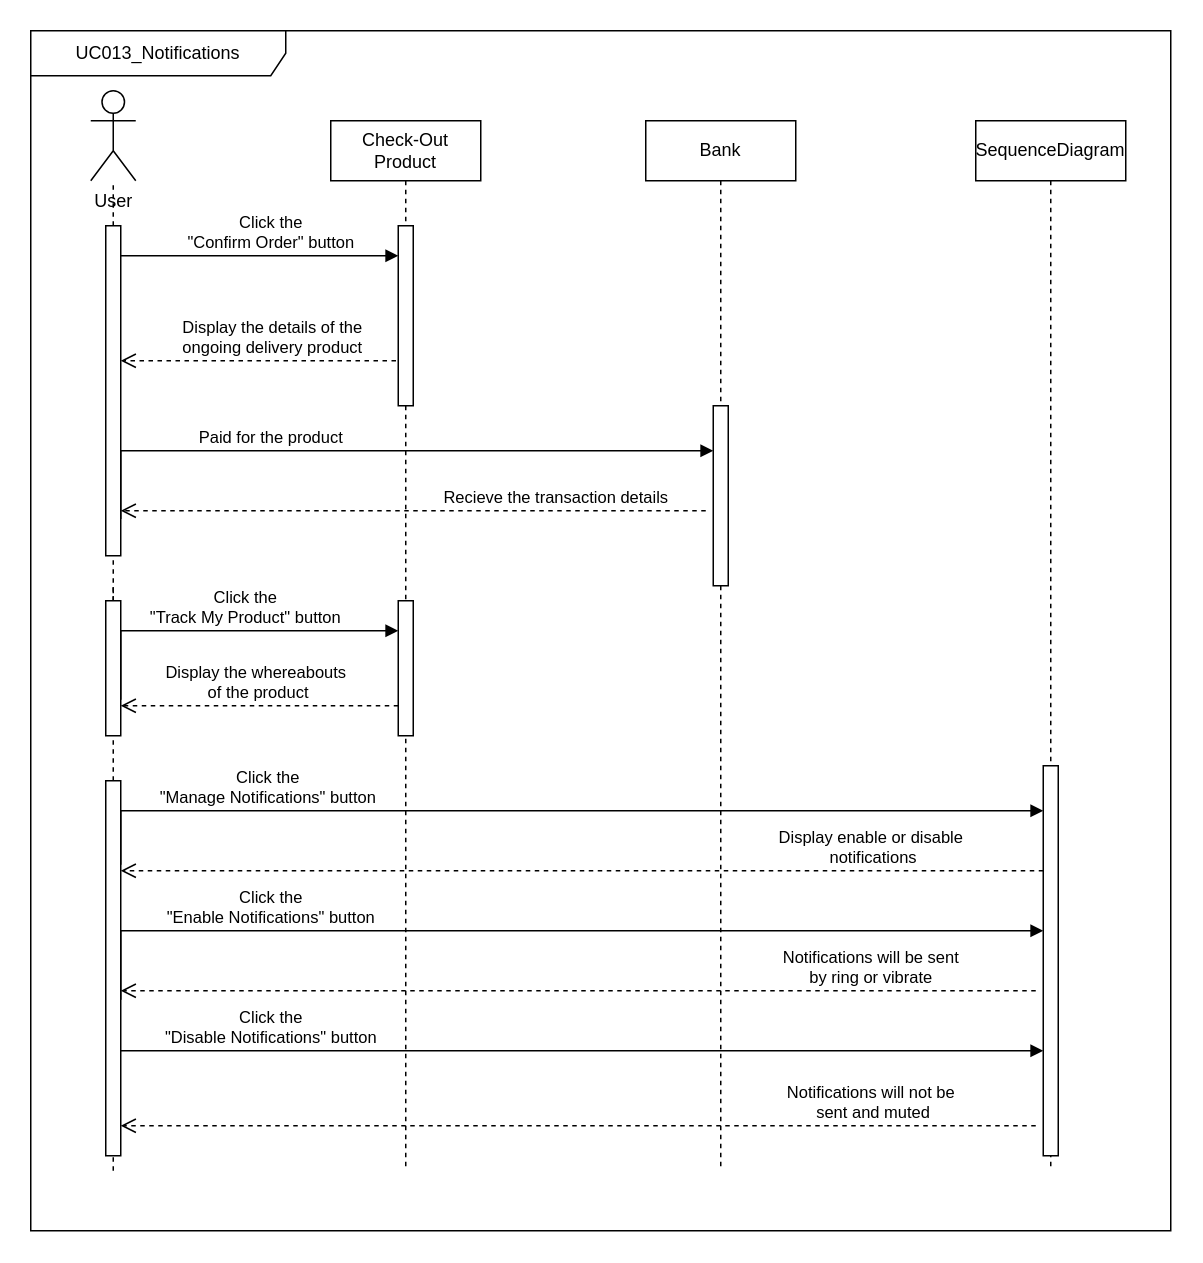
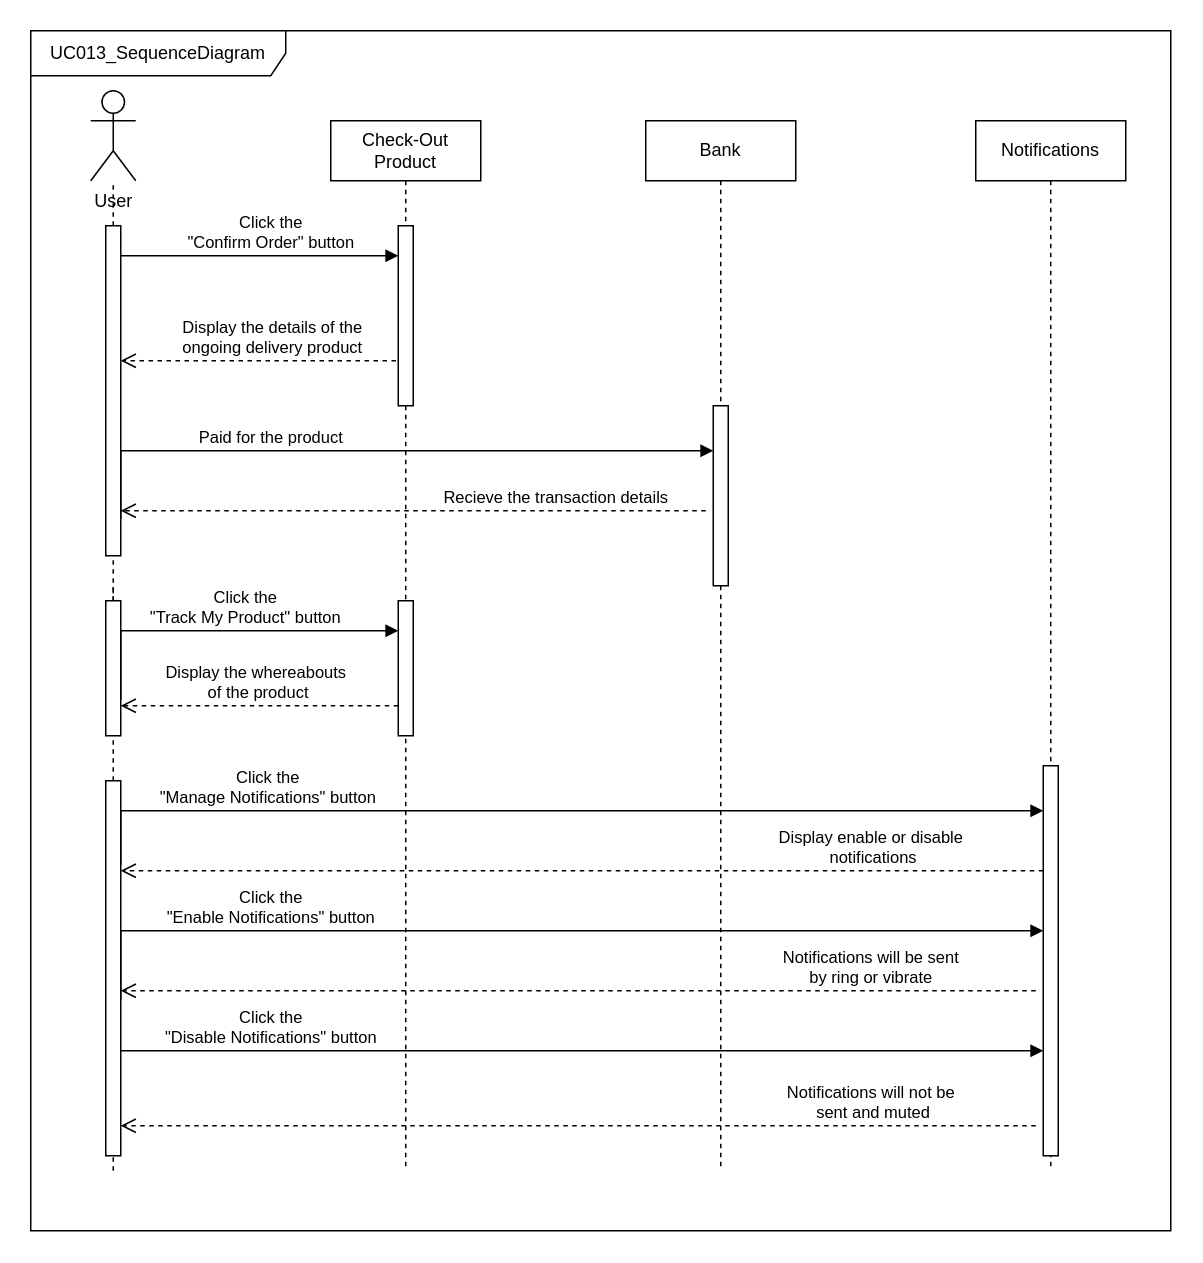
node "UC013_Notifications": label "UC013_Notifications" -> "UC013_SequenceDiagram"
node "SequenceDiagram": label "SequenceDiagram" -> "Notifications"
